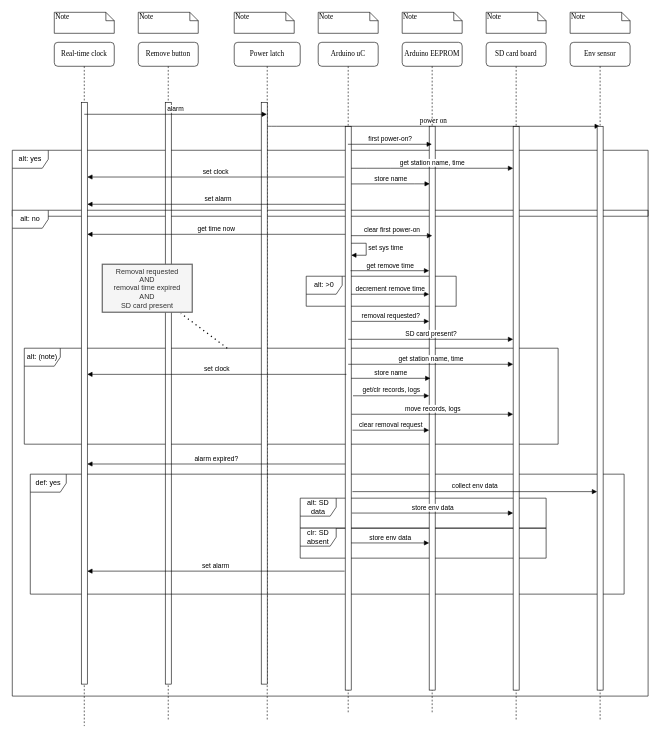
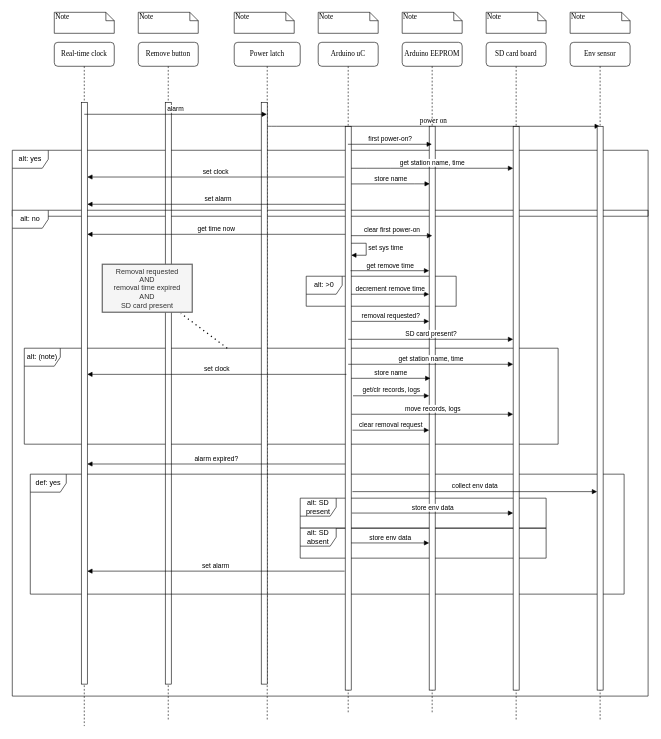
node "alt: SD data": label "alt: SD data" -> "alt: SD present"
node "clr: SD absent": label "clr: SD absent" -> "alt: SD absent"
